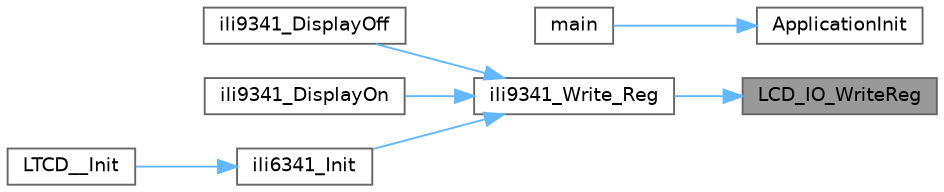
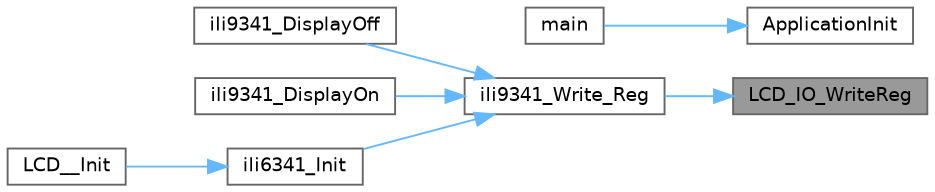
node "LTCD__Init": label "LTCD__Init" -> "LCD__Init"
